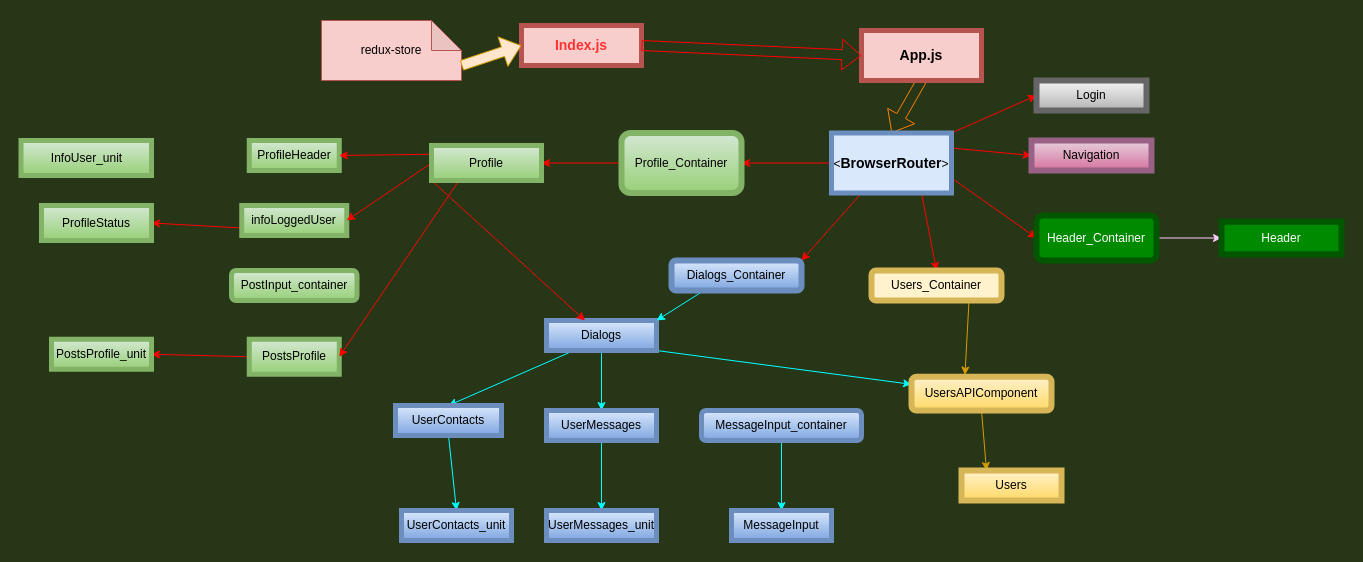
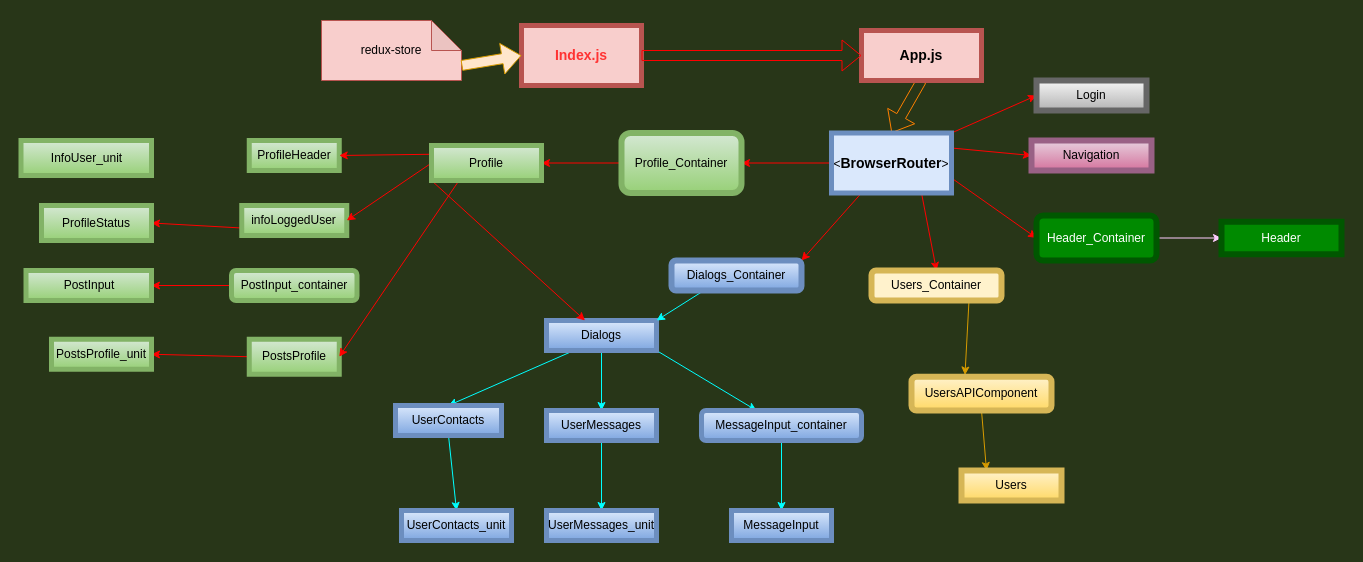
node "Index.js": size 120x40 -> 120x60
node "PostInput": added
edge "PostInput_container" -> "PostInput": added
edge "Dialogs" -> "UsersAPIComponent": now "Dialogs" -> "MessageInput_container"
